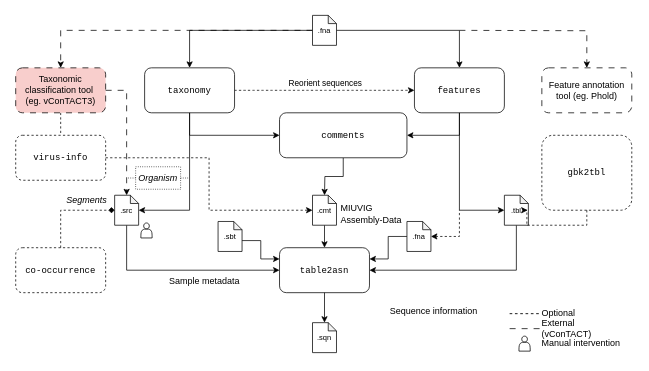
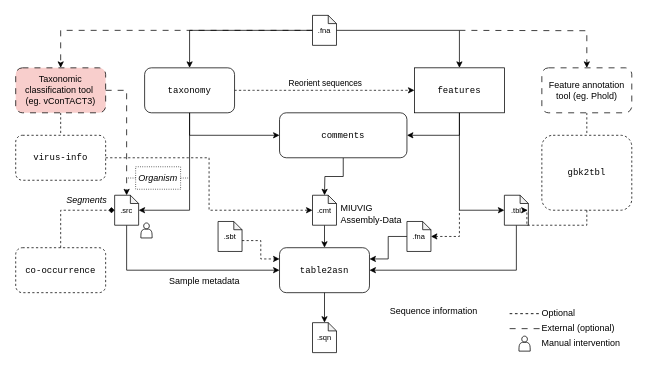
node "features": shape rounded rectangle -> rectangle
edge "Feature annotation tool (eg. Phold)" -- "gbk2tbl": added
edge ".sbt" -> "table2asn": style solid -> dashed
node "External (vConTACT)": label "External (vConTACT)" -> "External (optional)"
